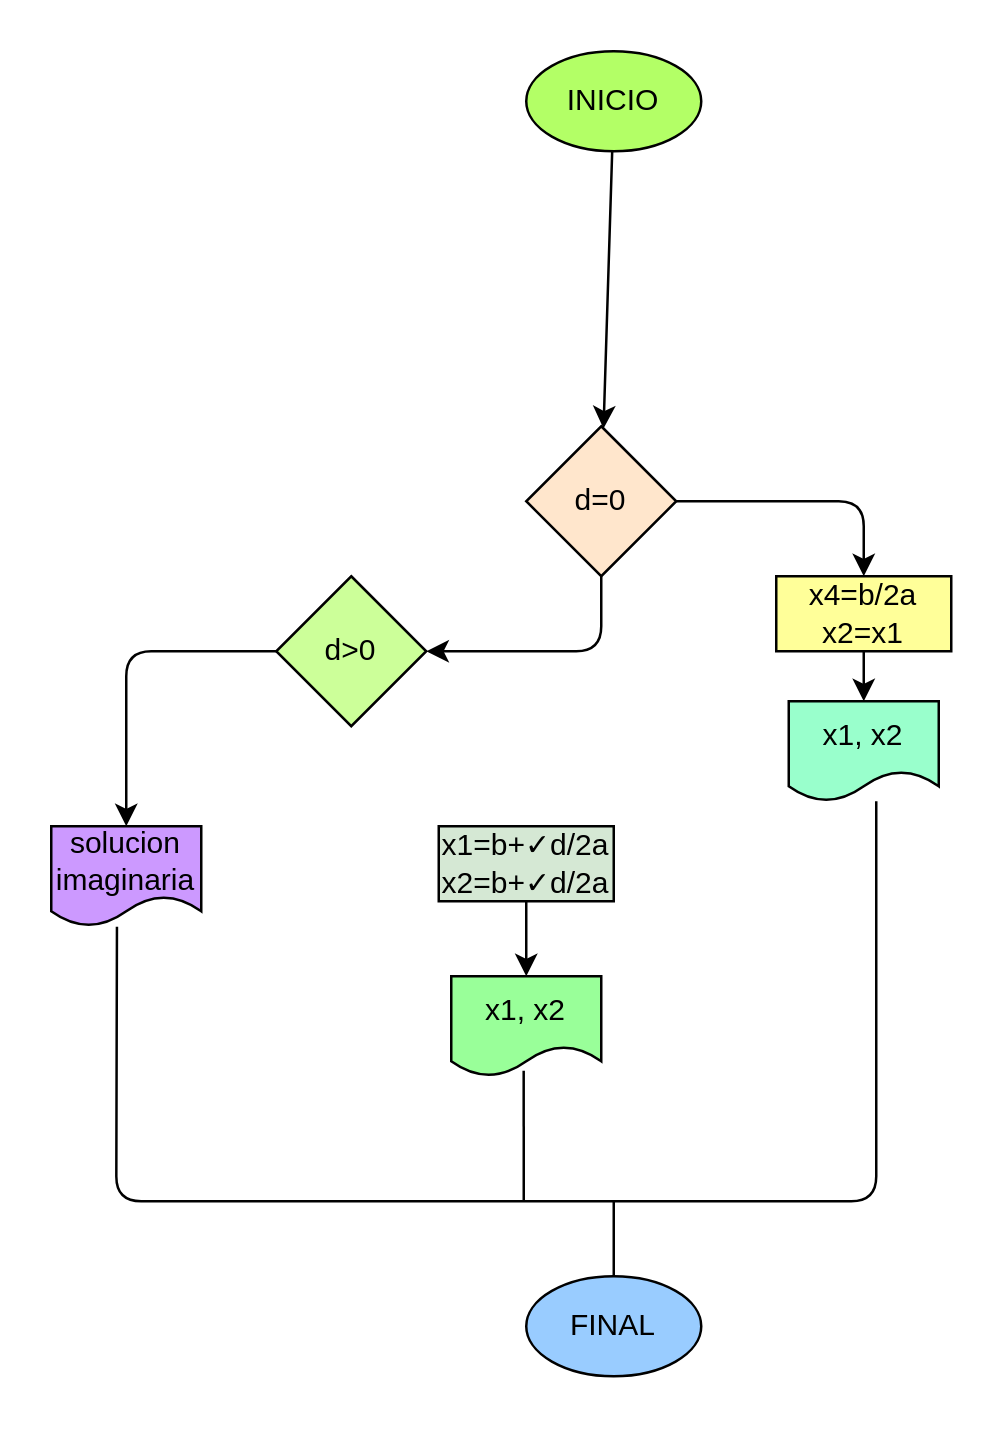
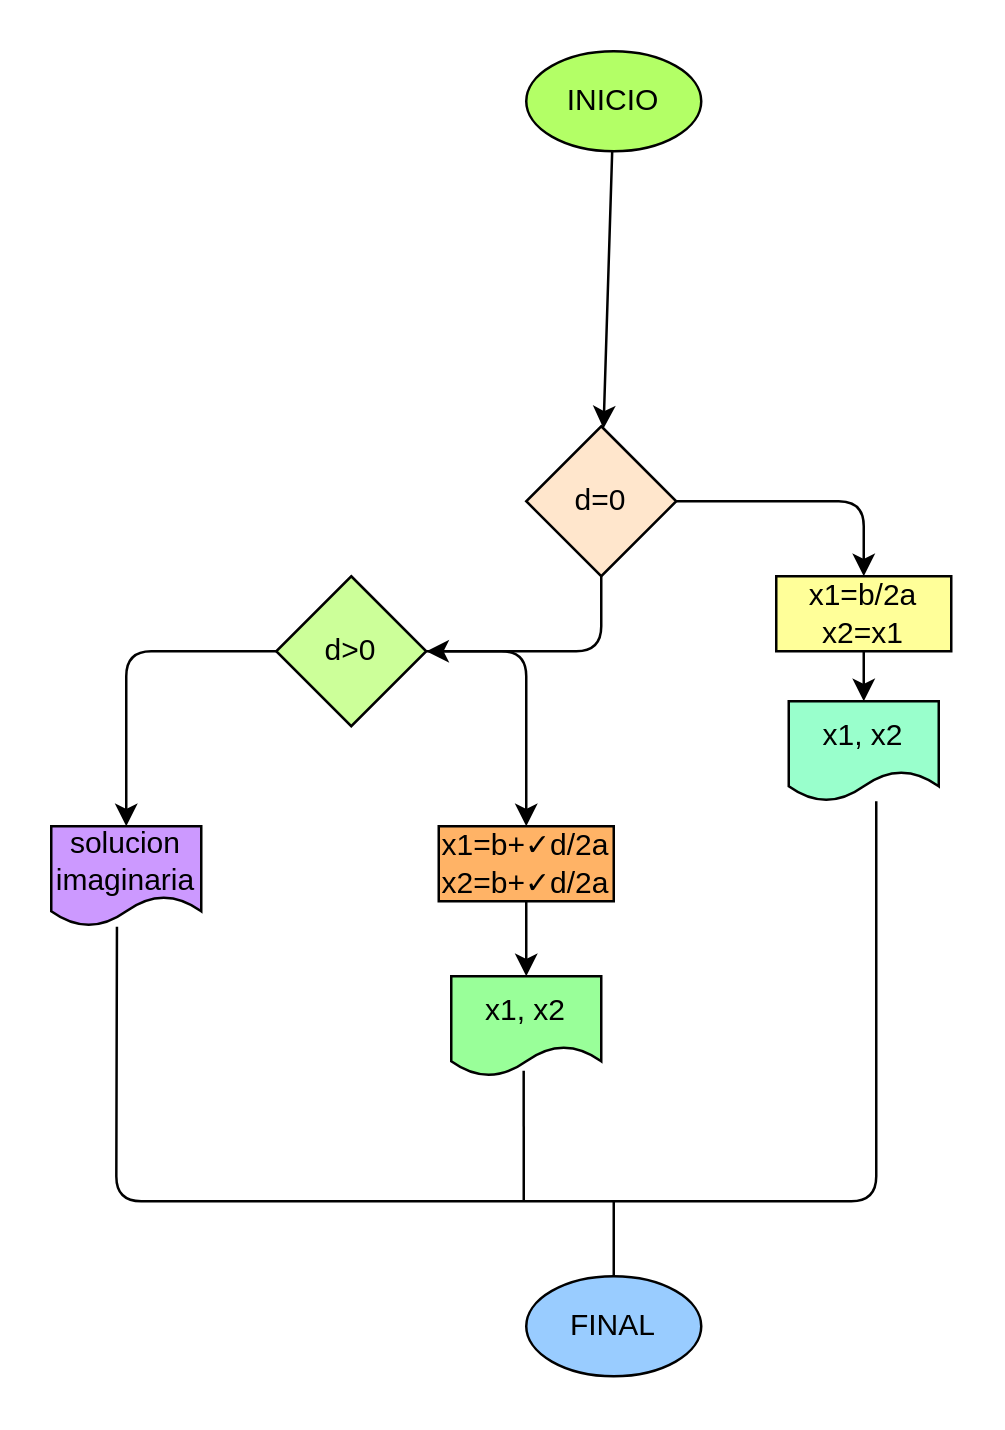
node "x4=b/2a x2=x1": label "x4=b/2a x2=x1" -> "x1=b/2a x2=x1"
edge "d>0" -> "x1=b+✓d/2a x2=b+✓d/2a": added
node "x1=b+✓d/2a x2=b+✓d/2a": fillcolor #d5e8d4 -> #ffb366
